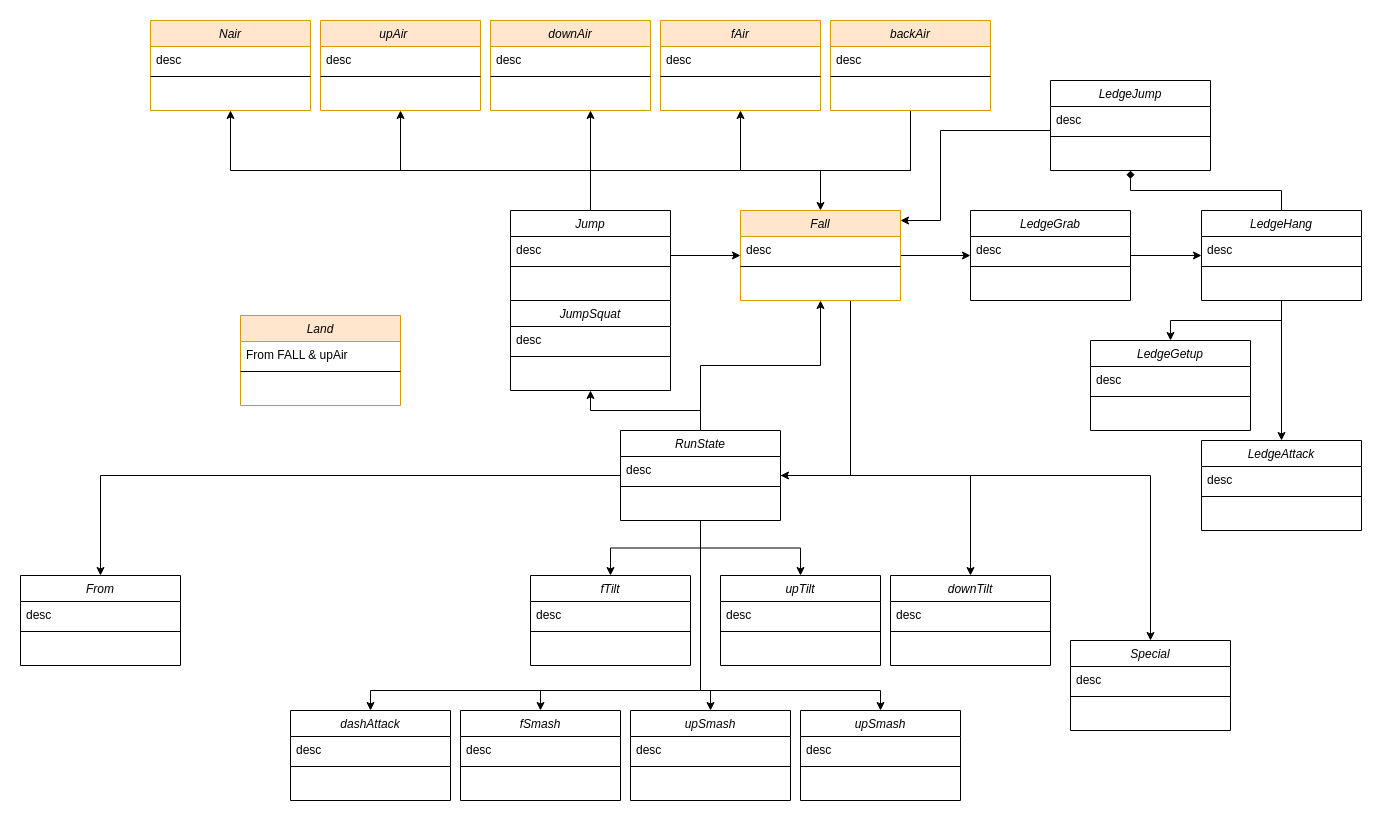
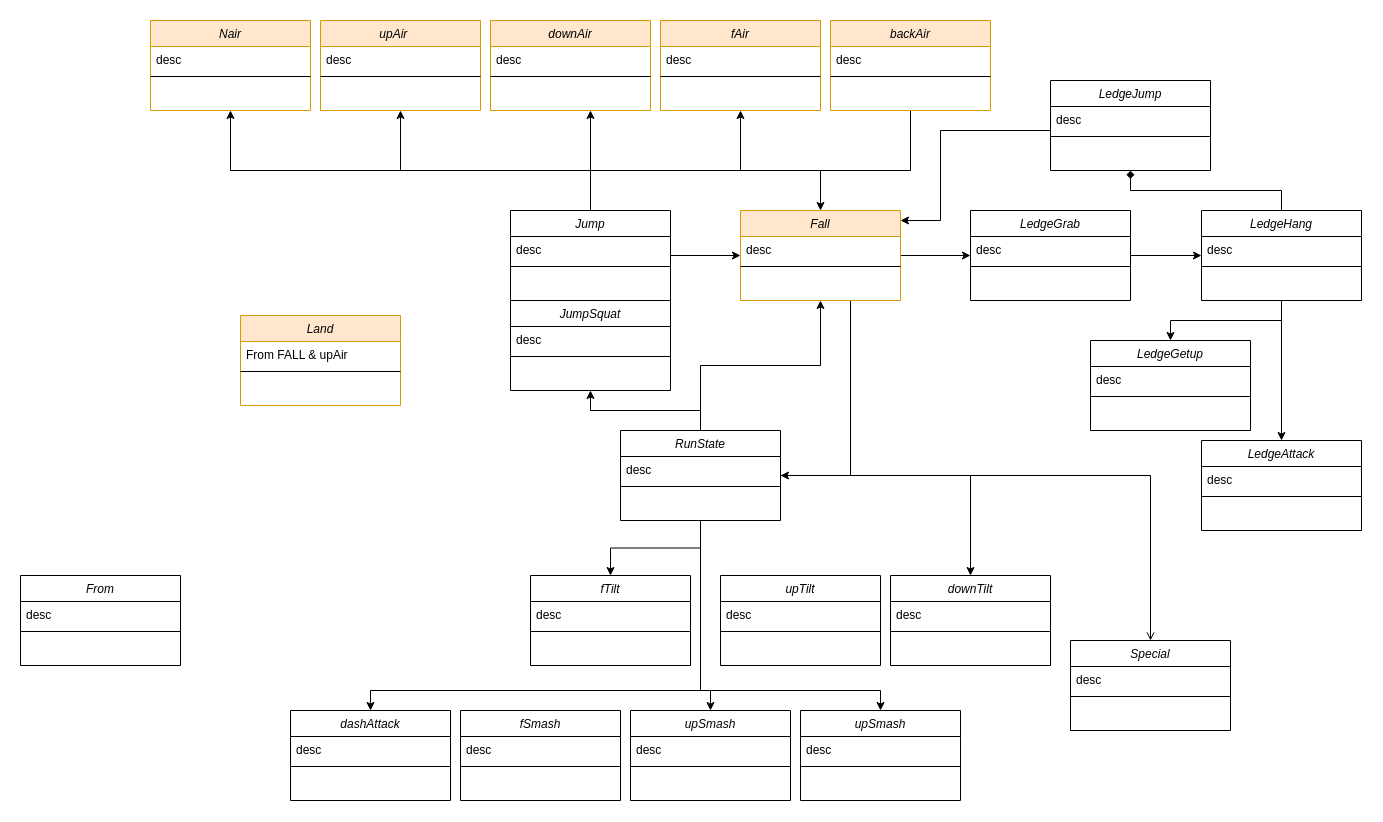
edge "RunState" -> "From": removed
edge "RunState" -> "upTilt": removed
edge "RunState" -> "Special": arrowhead classic -> open
edge "RunState" -> "fSmash": removed
